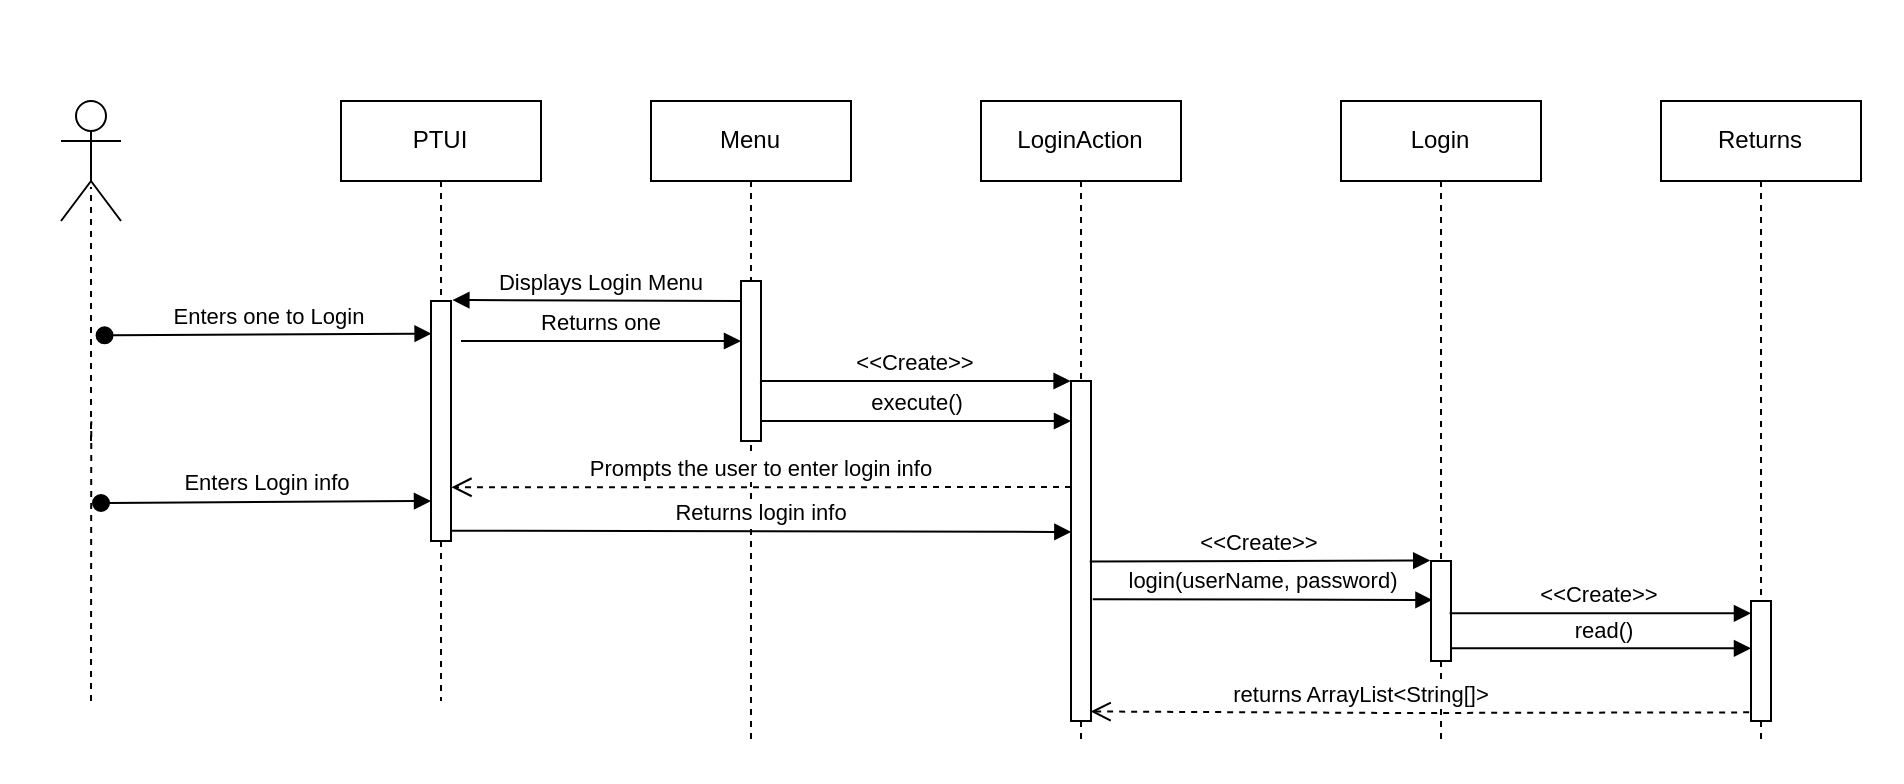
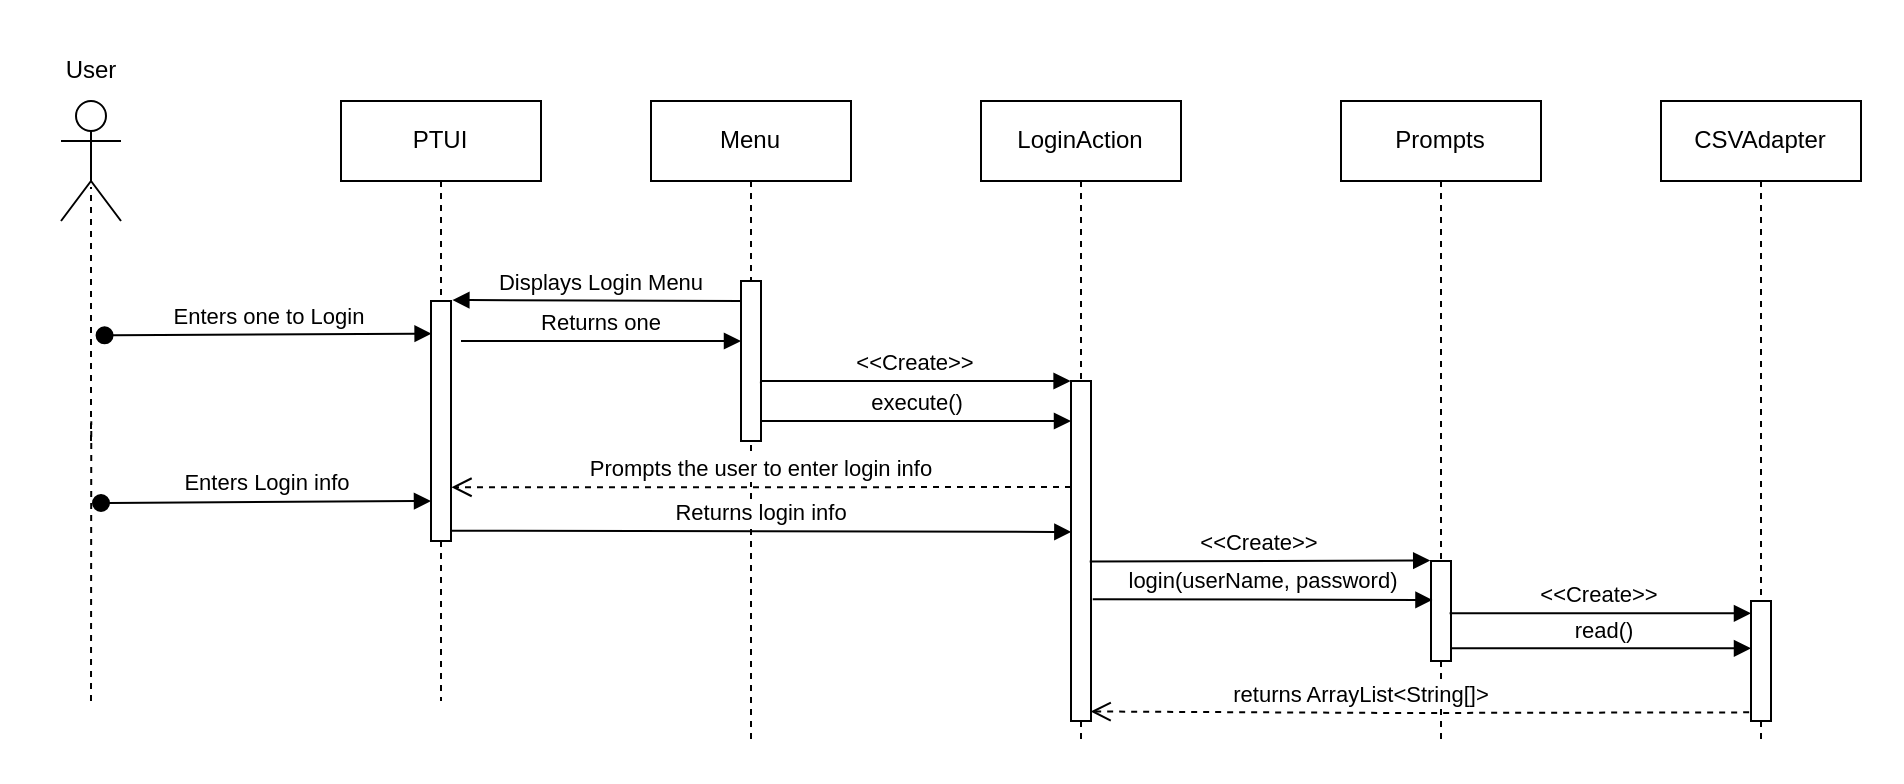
node "User": added
node "Login": label "Login" -> "Prompts"
node "Returns": label "Returns" -> "CSVAdapter"
